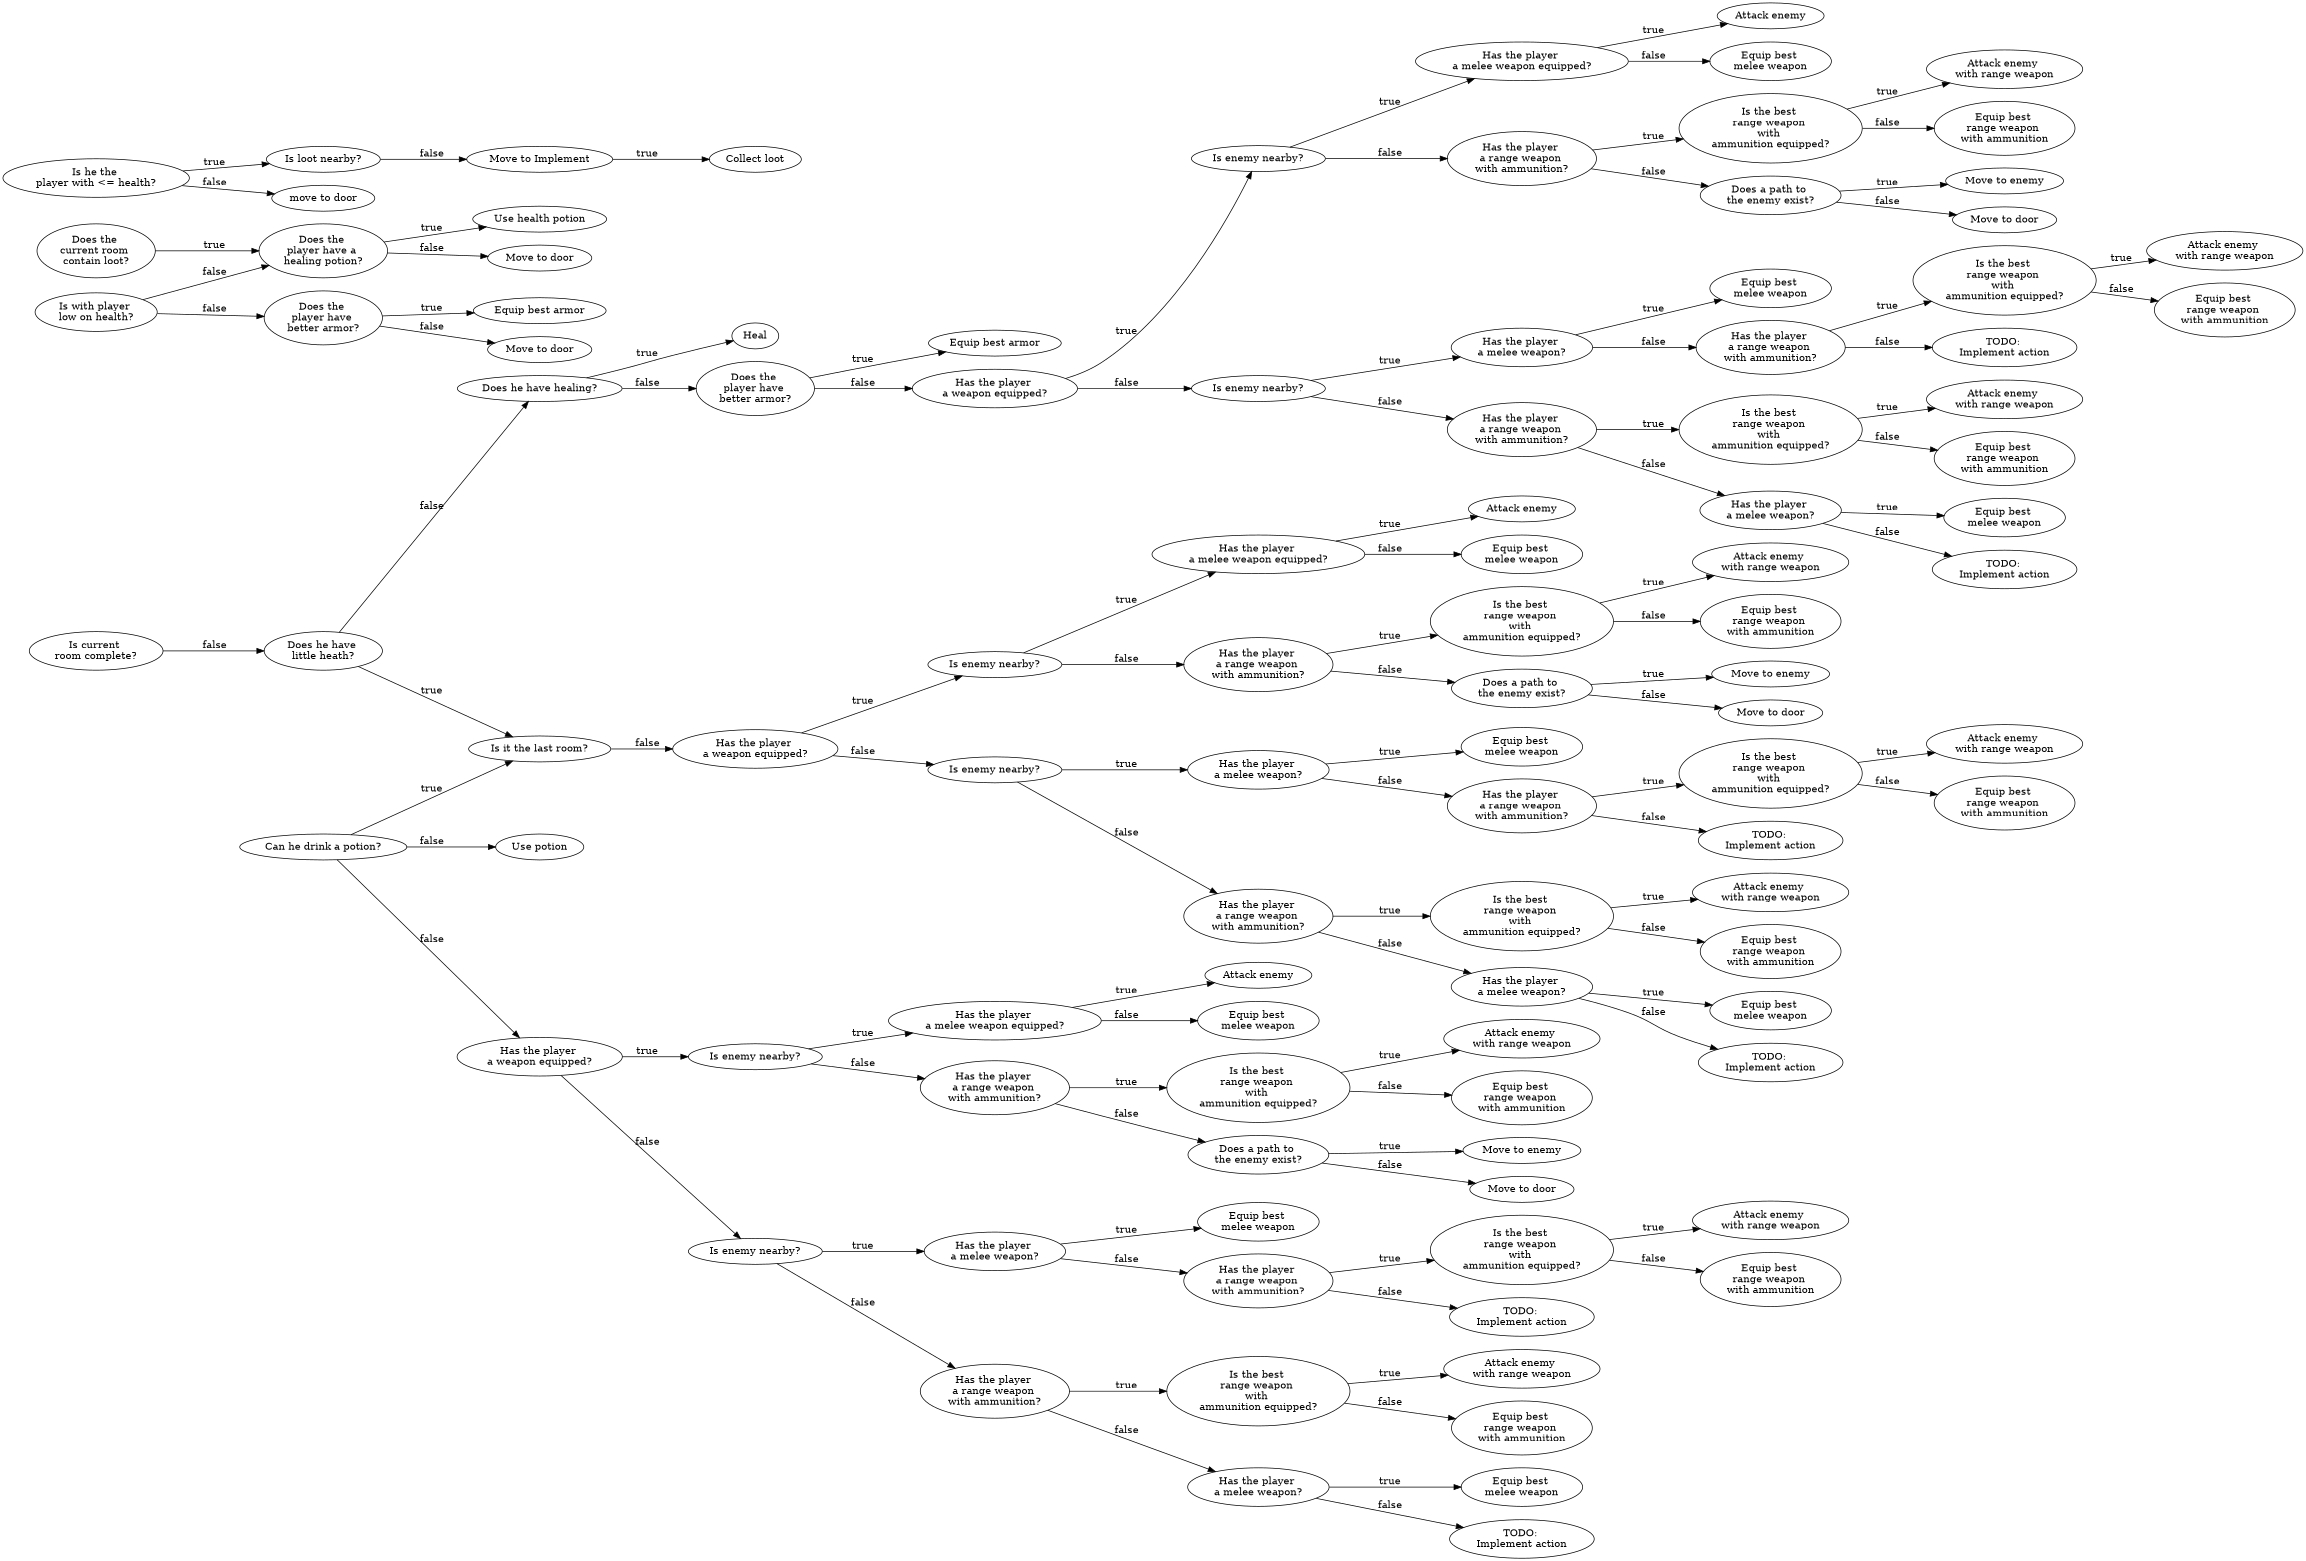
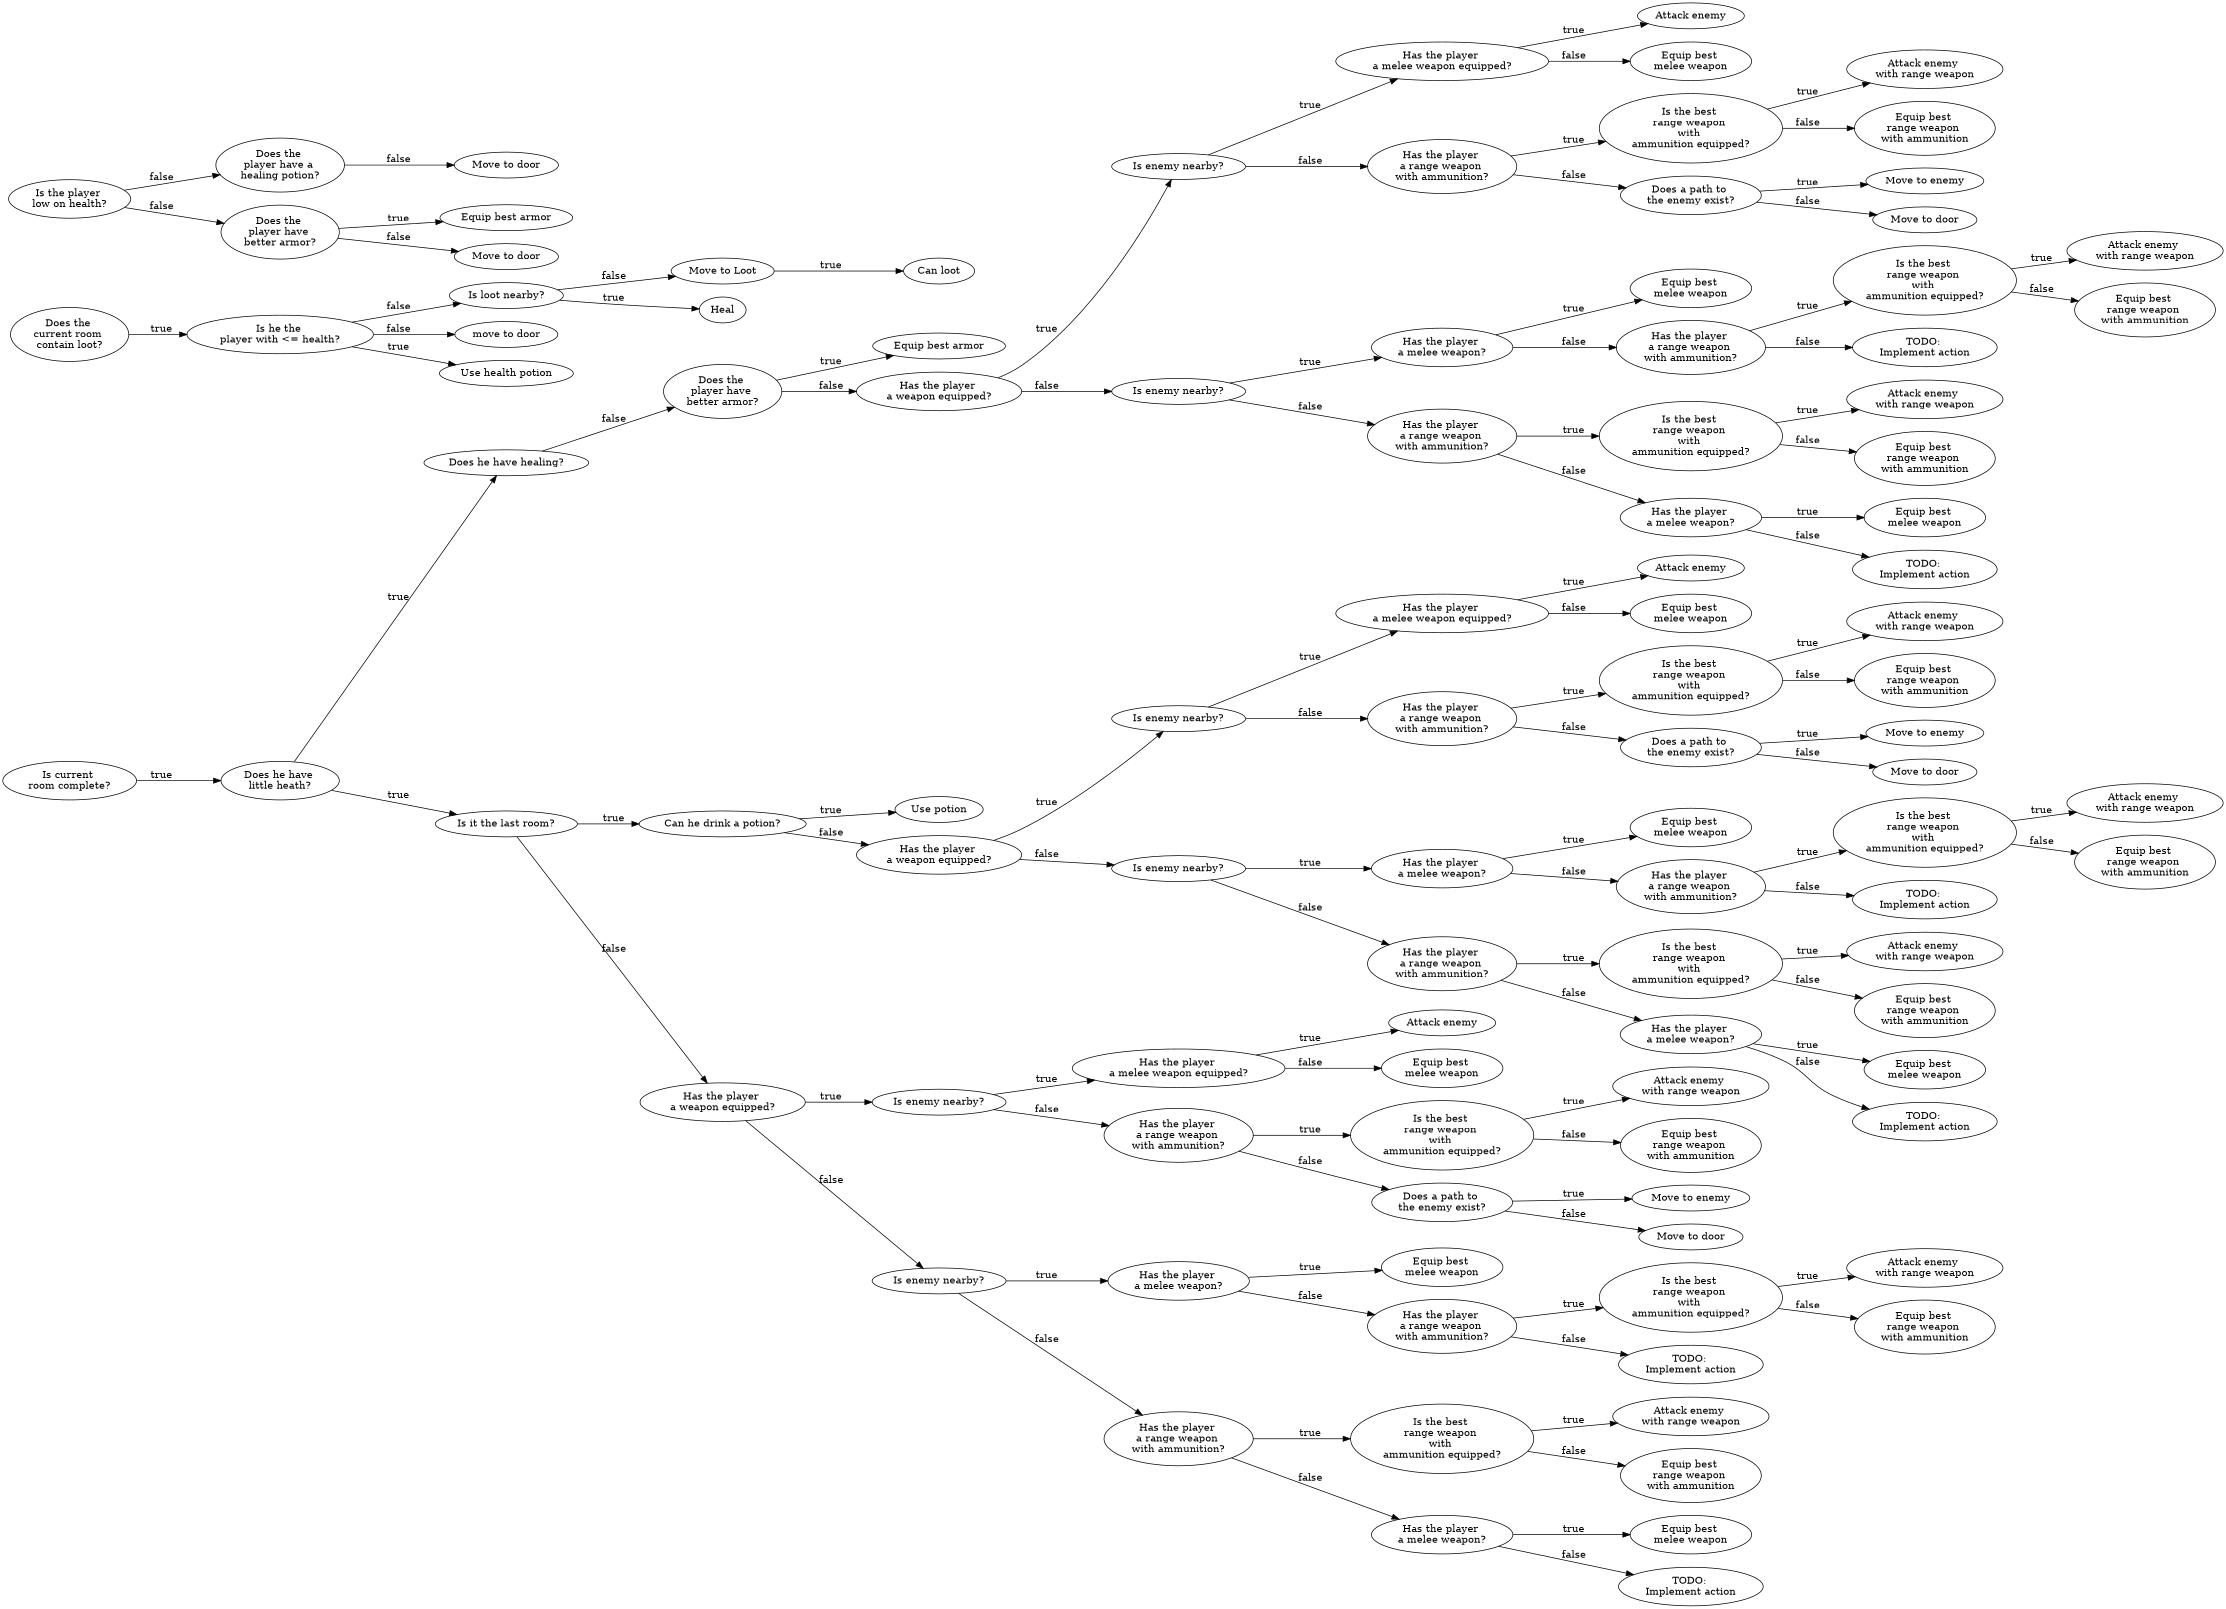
node "Move to Implement": label "Move to Implement" -> "Move to Loot"
node "Collect loot": label "Collect loot" -> "Can loot"
edge "Is he the player with <= health?" -> "Is loot nearby?": label "true" -> "false"
edge "Does the player have a healing potion?" -> "Use health potion": now "Is he the player with <= health?" -> "Use health potion"
edge "Does the current room contain loot?" -> "Does the player have a healing potion?": now "Does the current room contain loot?" -> "Is he the player with <= health?"
node "Is with player low on health?": label "Is with player low on health?" -> "Is the player low on health?"
edge "Does he have healing?" -> "Heal": now "Is loot nearby?" -> "Heal"
edge "Does he have little heath?" -> "Does he have healing?": label "false" -> "true"
edge "Is current room complete?" -> "Does he have little heath?": label "false" -> "true"
edge "Can he drink a potion?" -> "Is it the last room?": reversed
edge "Can he drink a potion?" -> "Use potion": label "false" -> "true"
